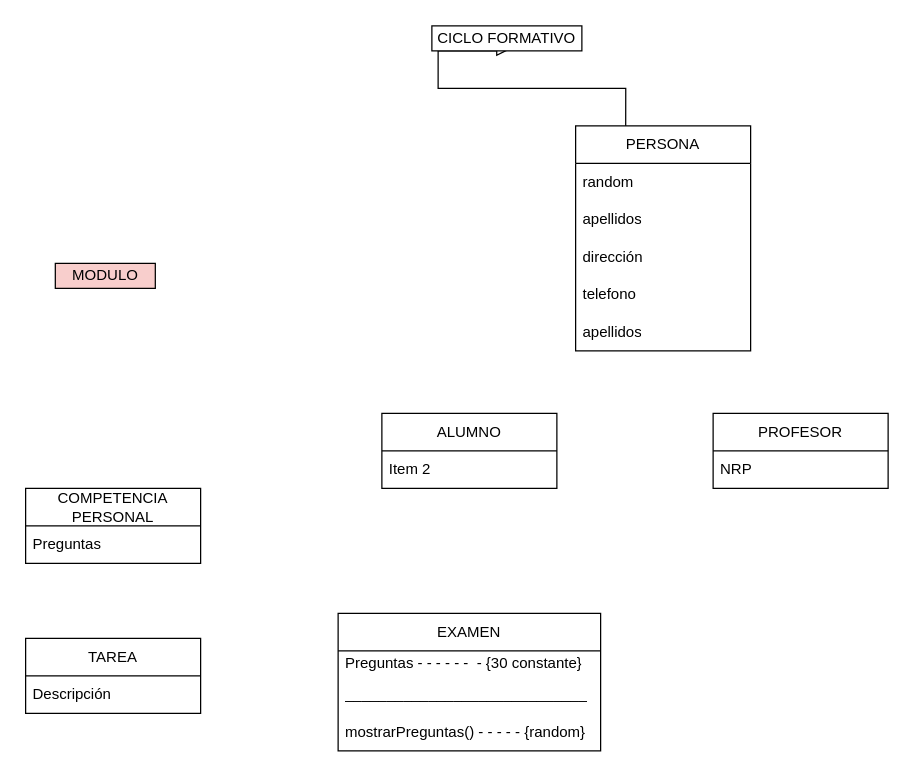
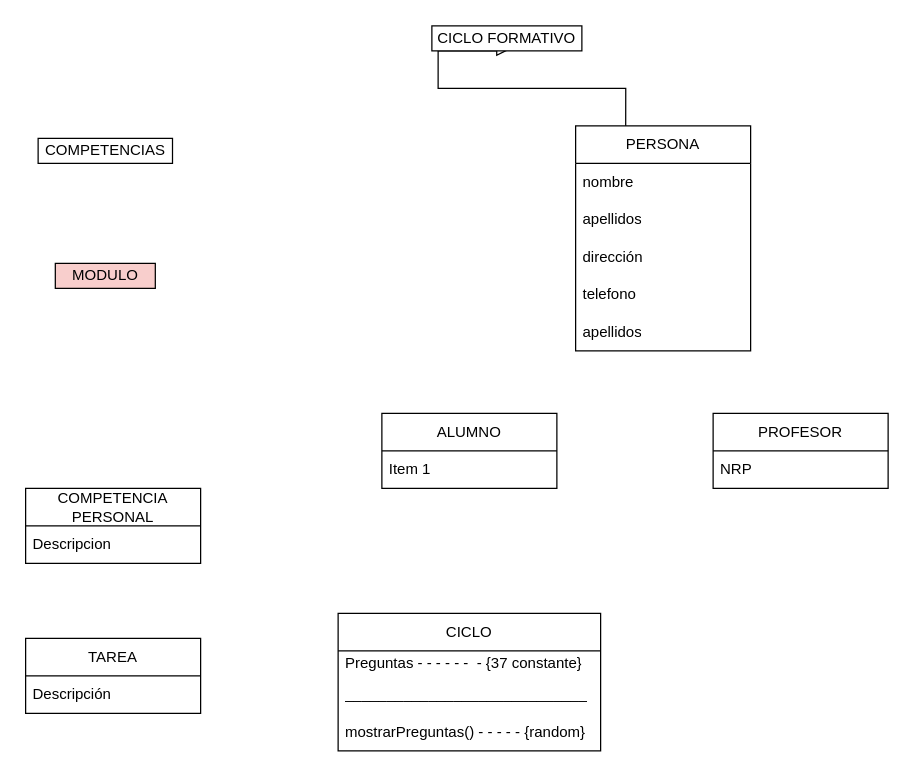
node "COMPETENCIAS": added
node "random": label "random" -> "nombre"
node "Item 2": label "Item 2" -> "Item 1"
node "Preguntas": label "Preguntas" -> "Descripcion"
node "EXAMEN": label "EXAMEN" -> "CICLO"
node "Preguntas - - - - - - - {30 constante}": label "Preguntas - - - - - - - {30 constante}" -> "Preguntas - - - - - - - {37 constante}"
